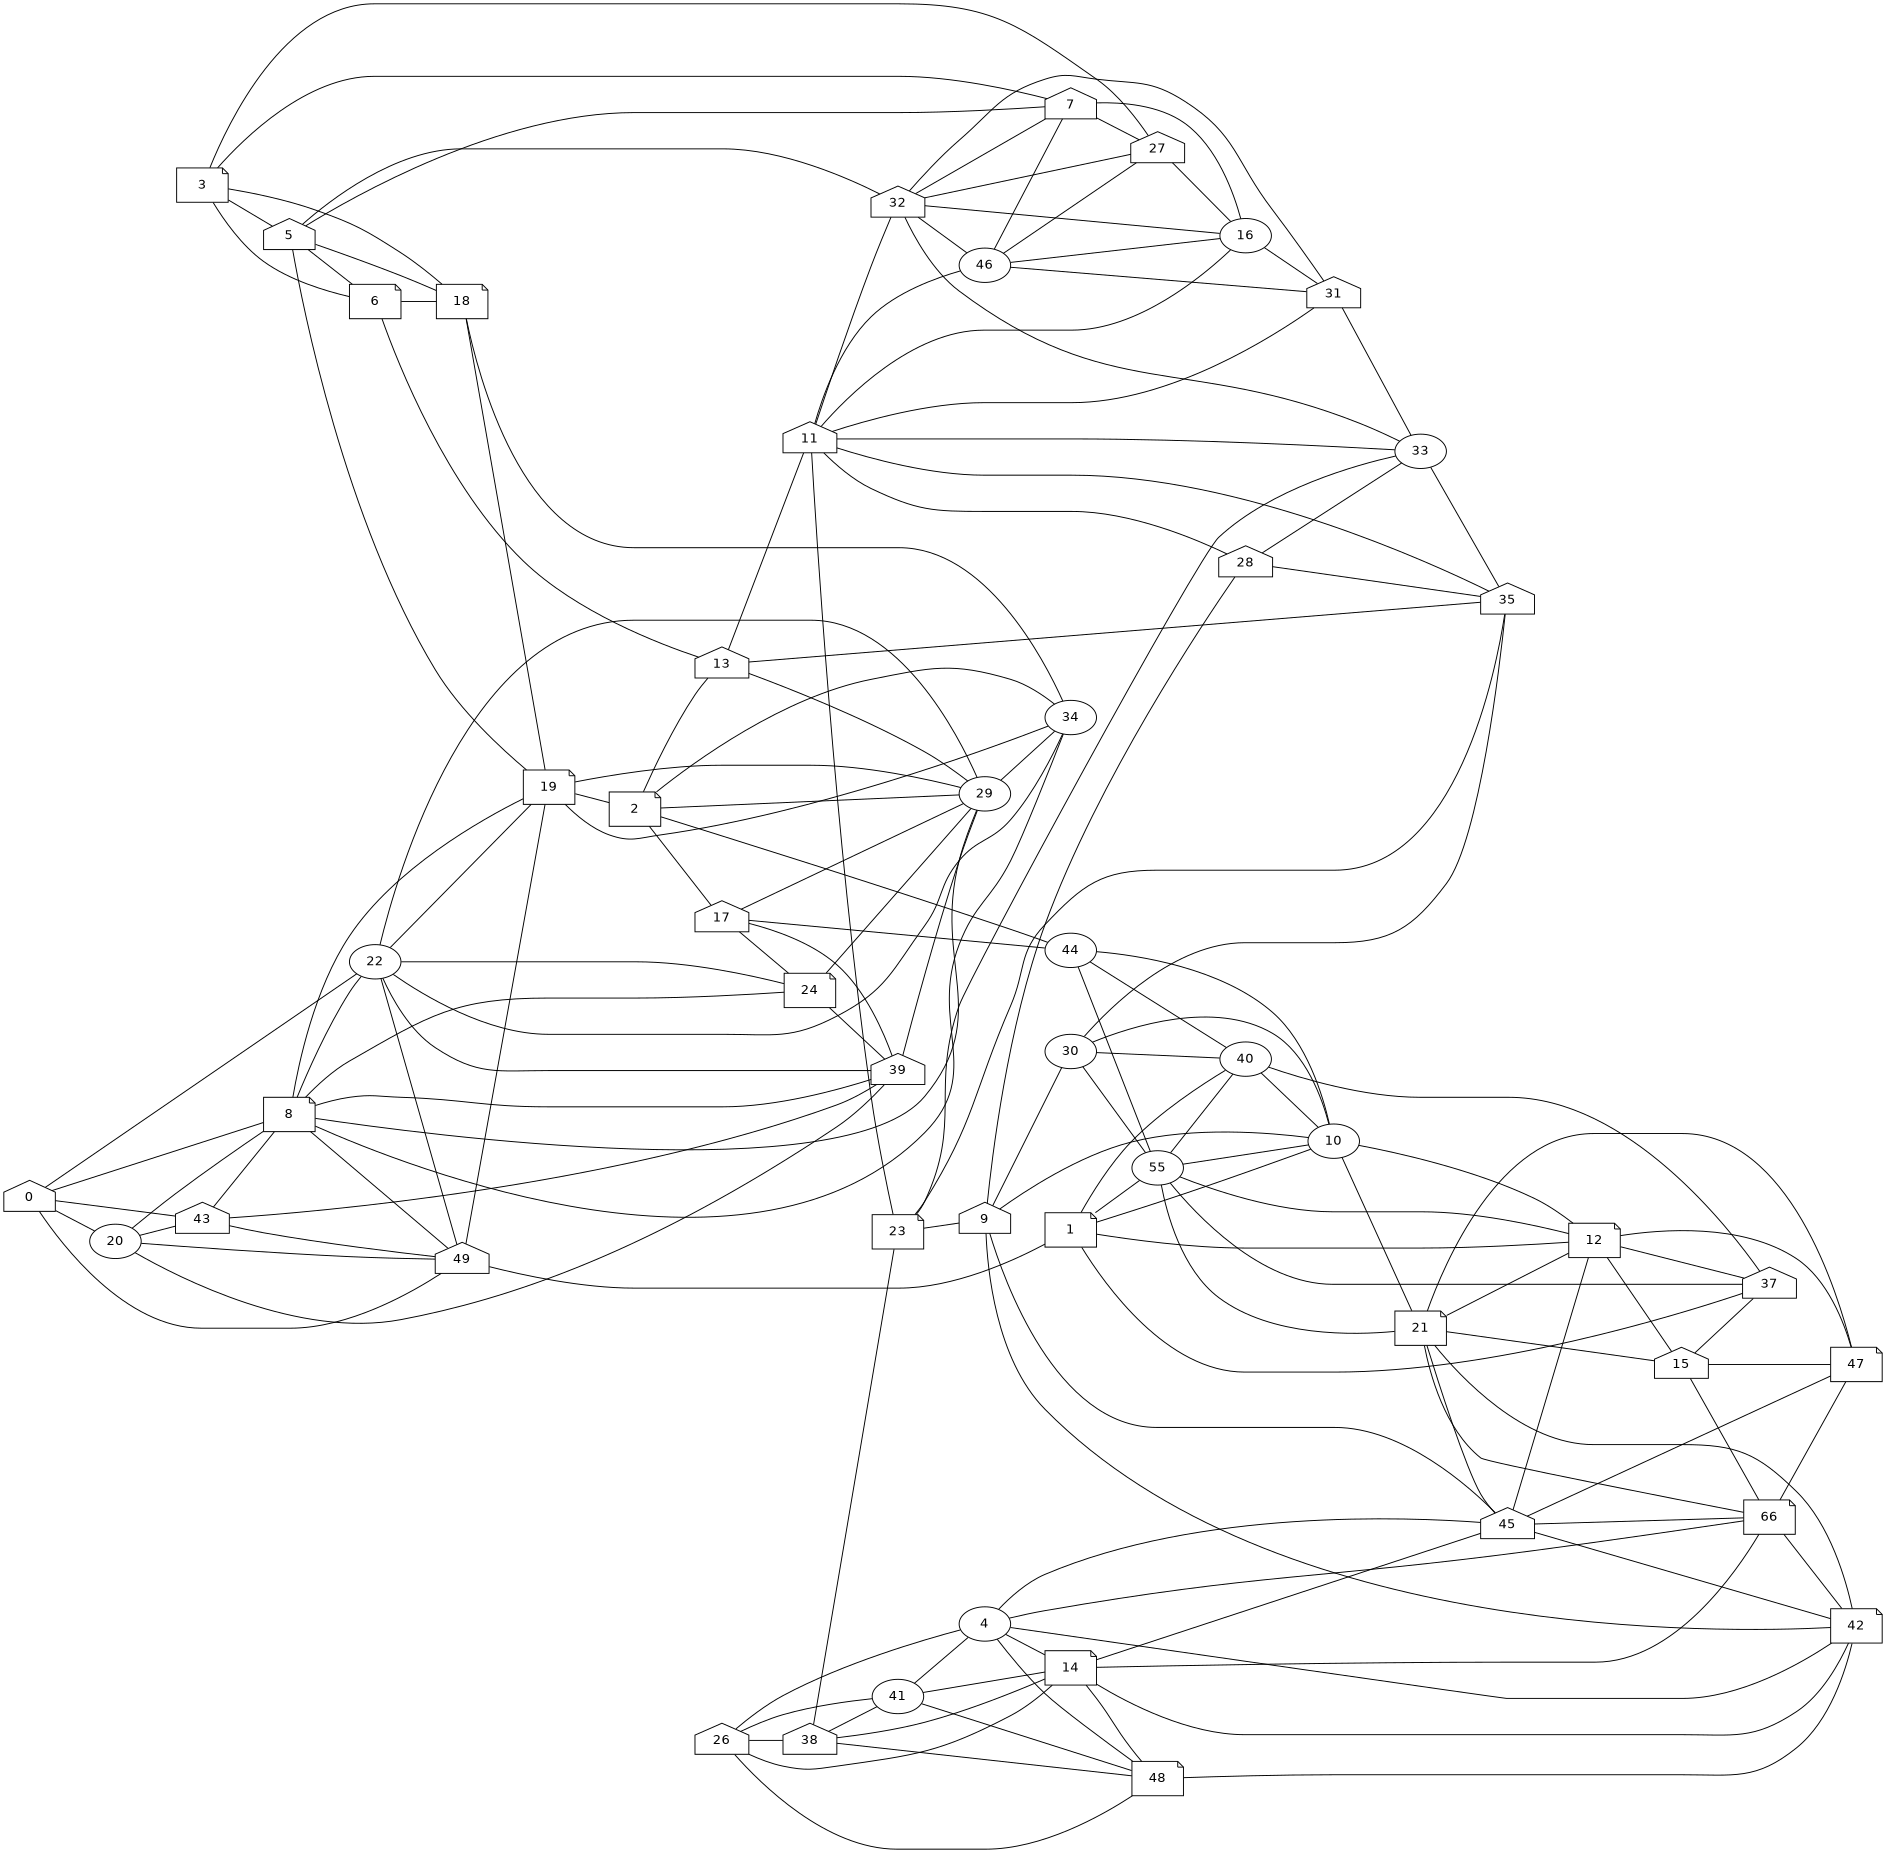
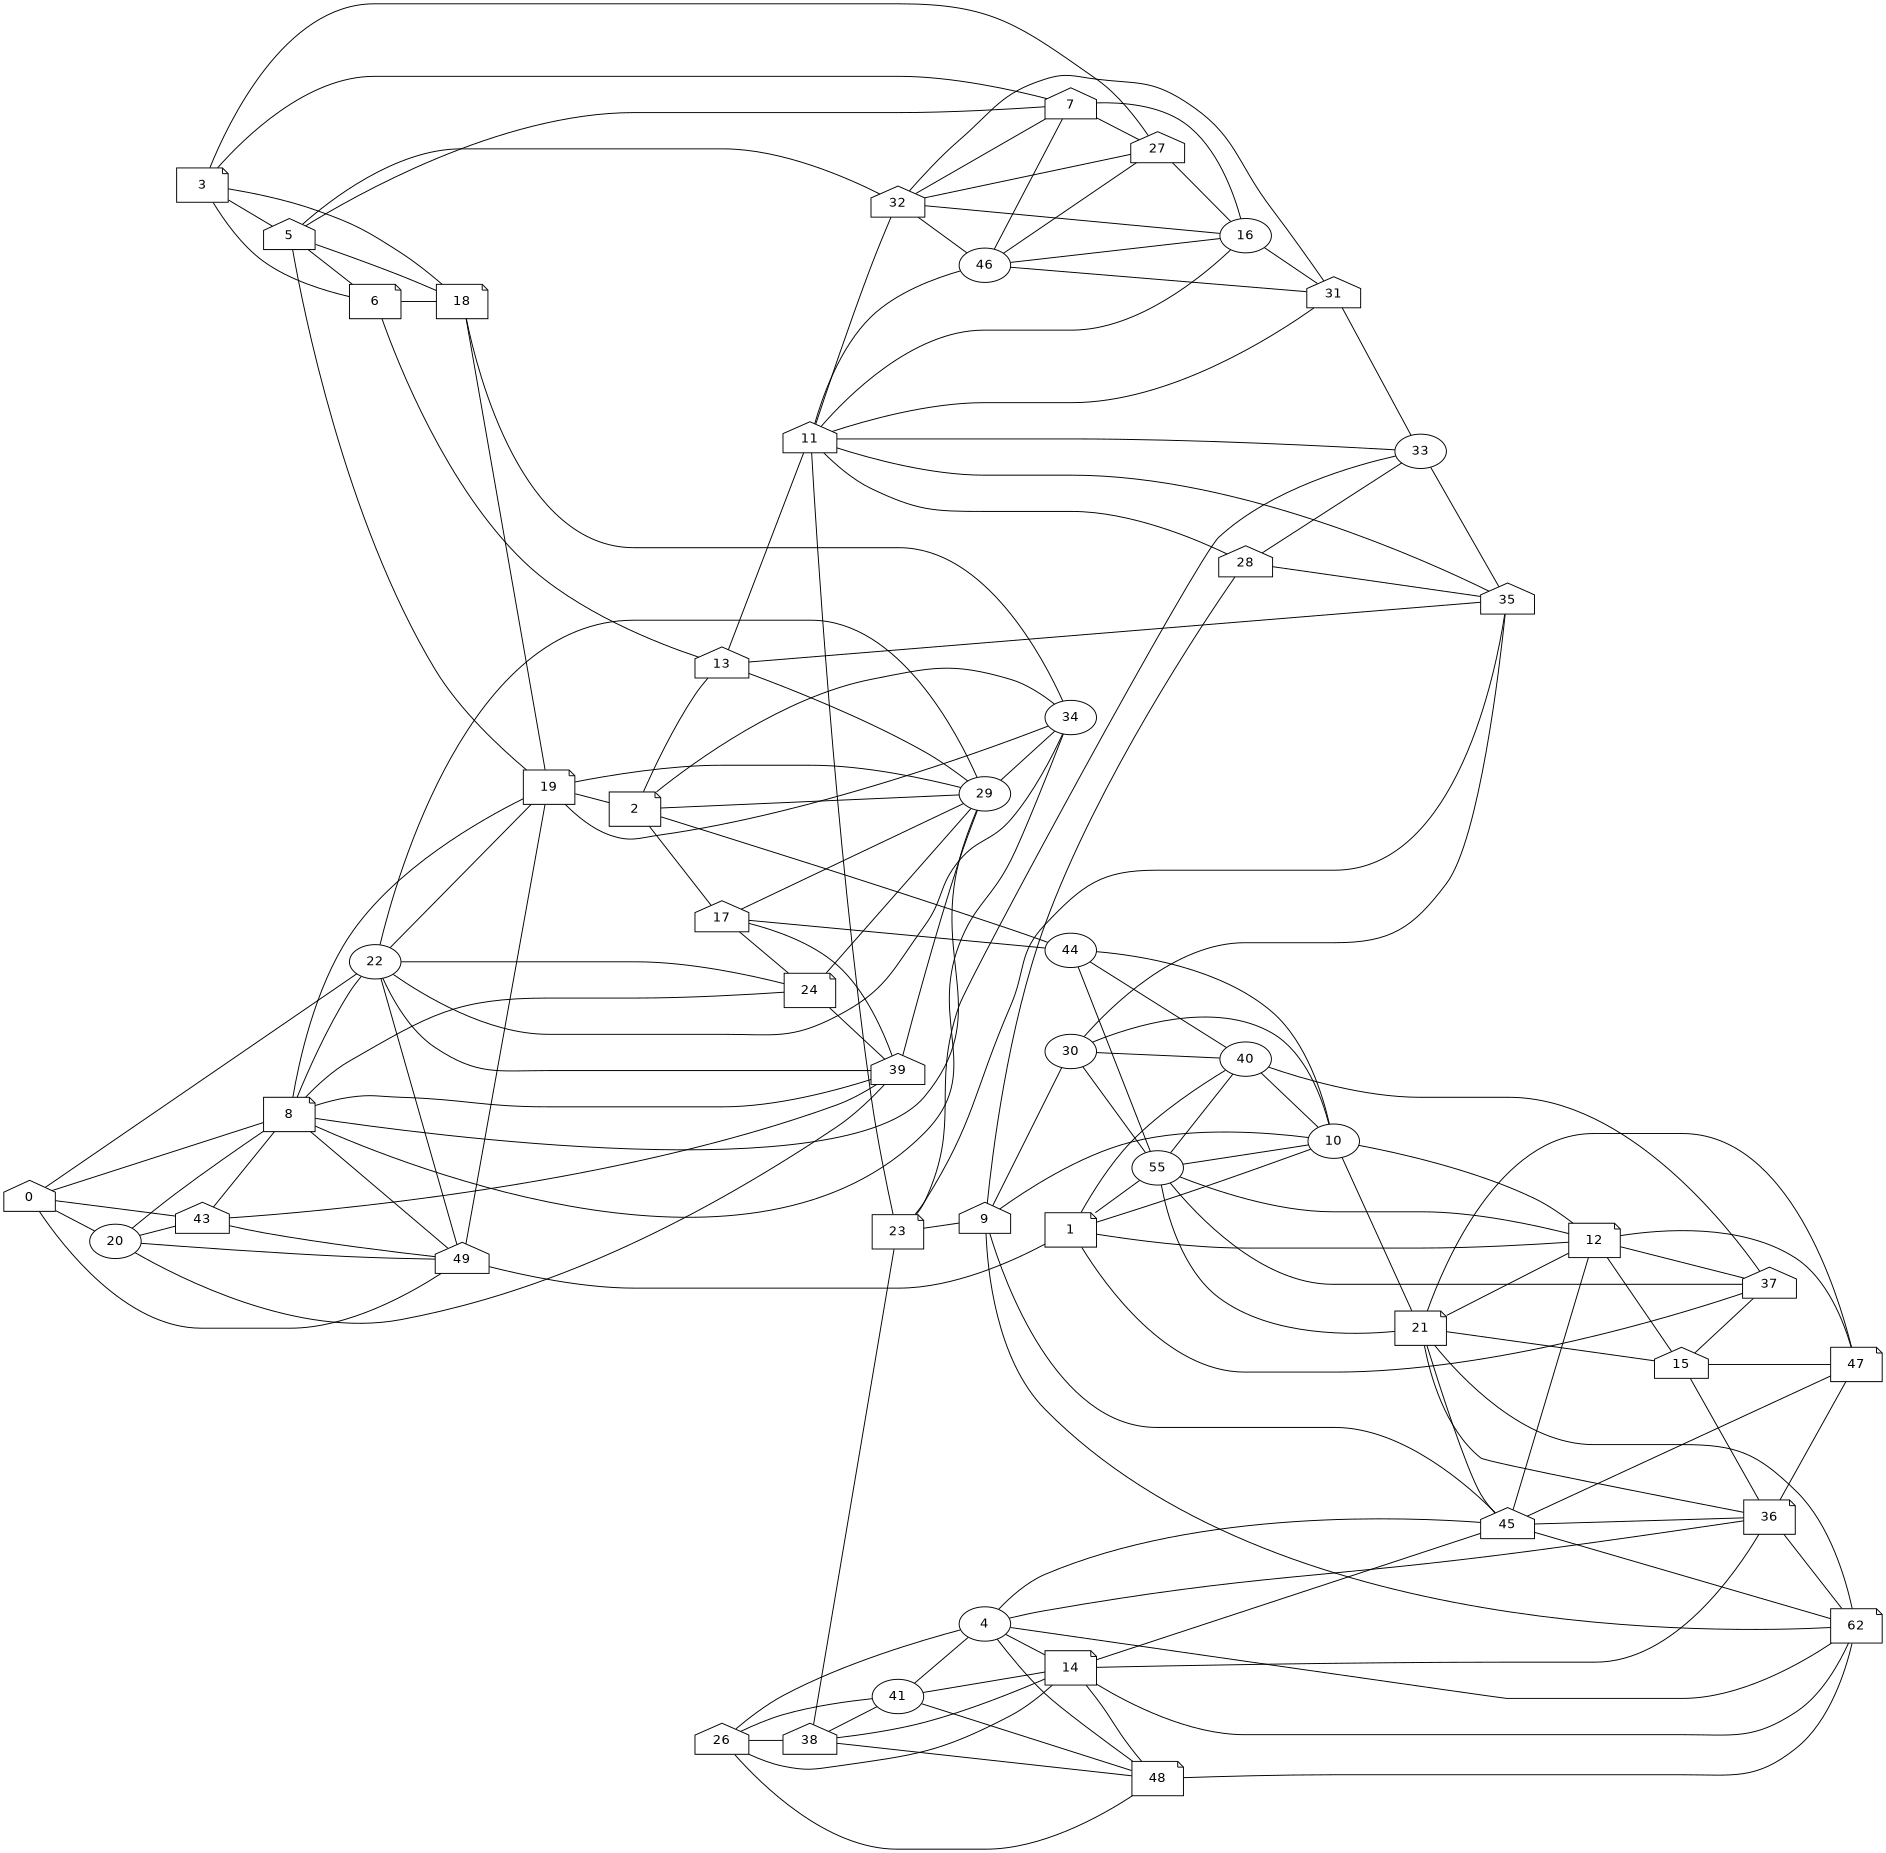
edge "32" -- "33": removed
node "66": label "66" -> "36"
node "42": label "42" -> "62"
